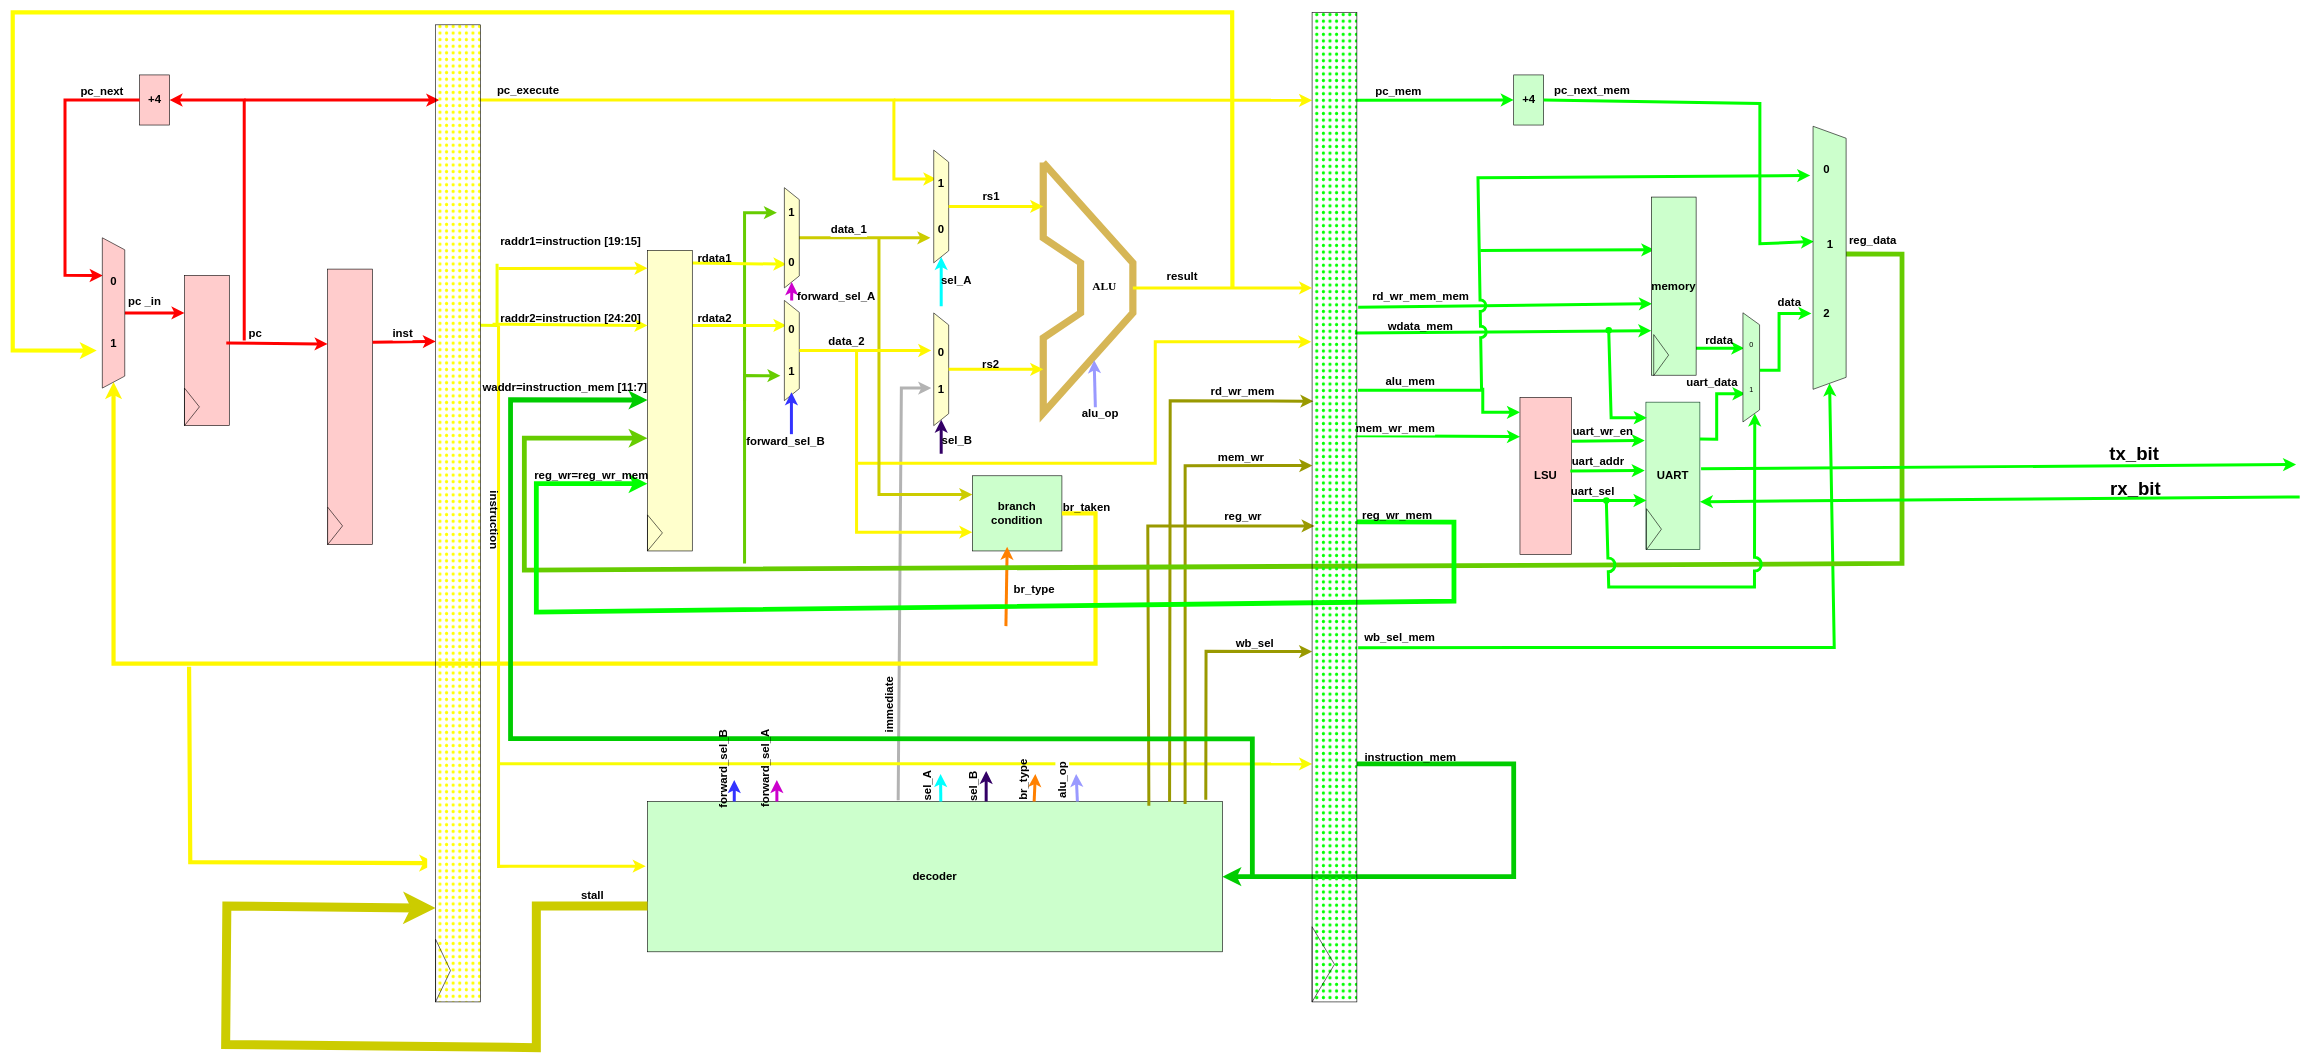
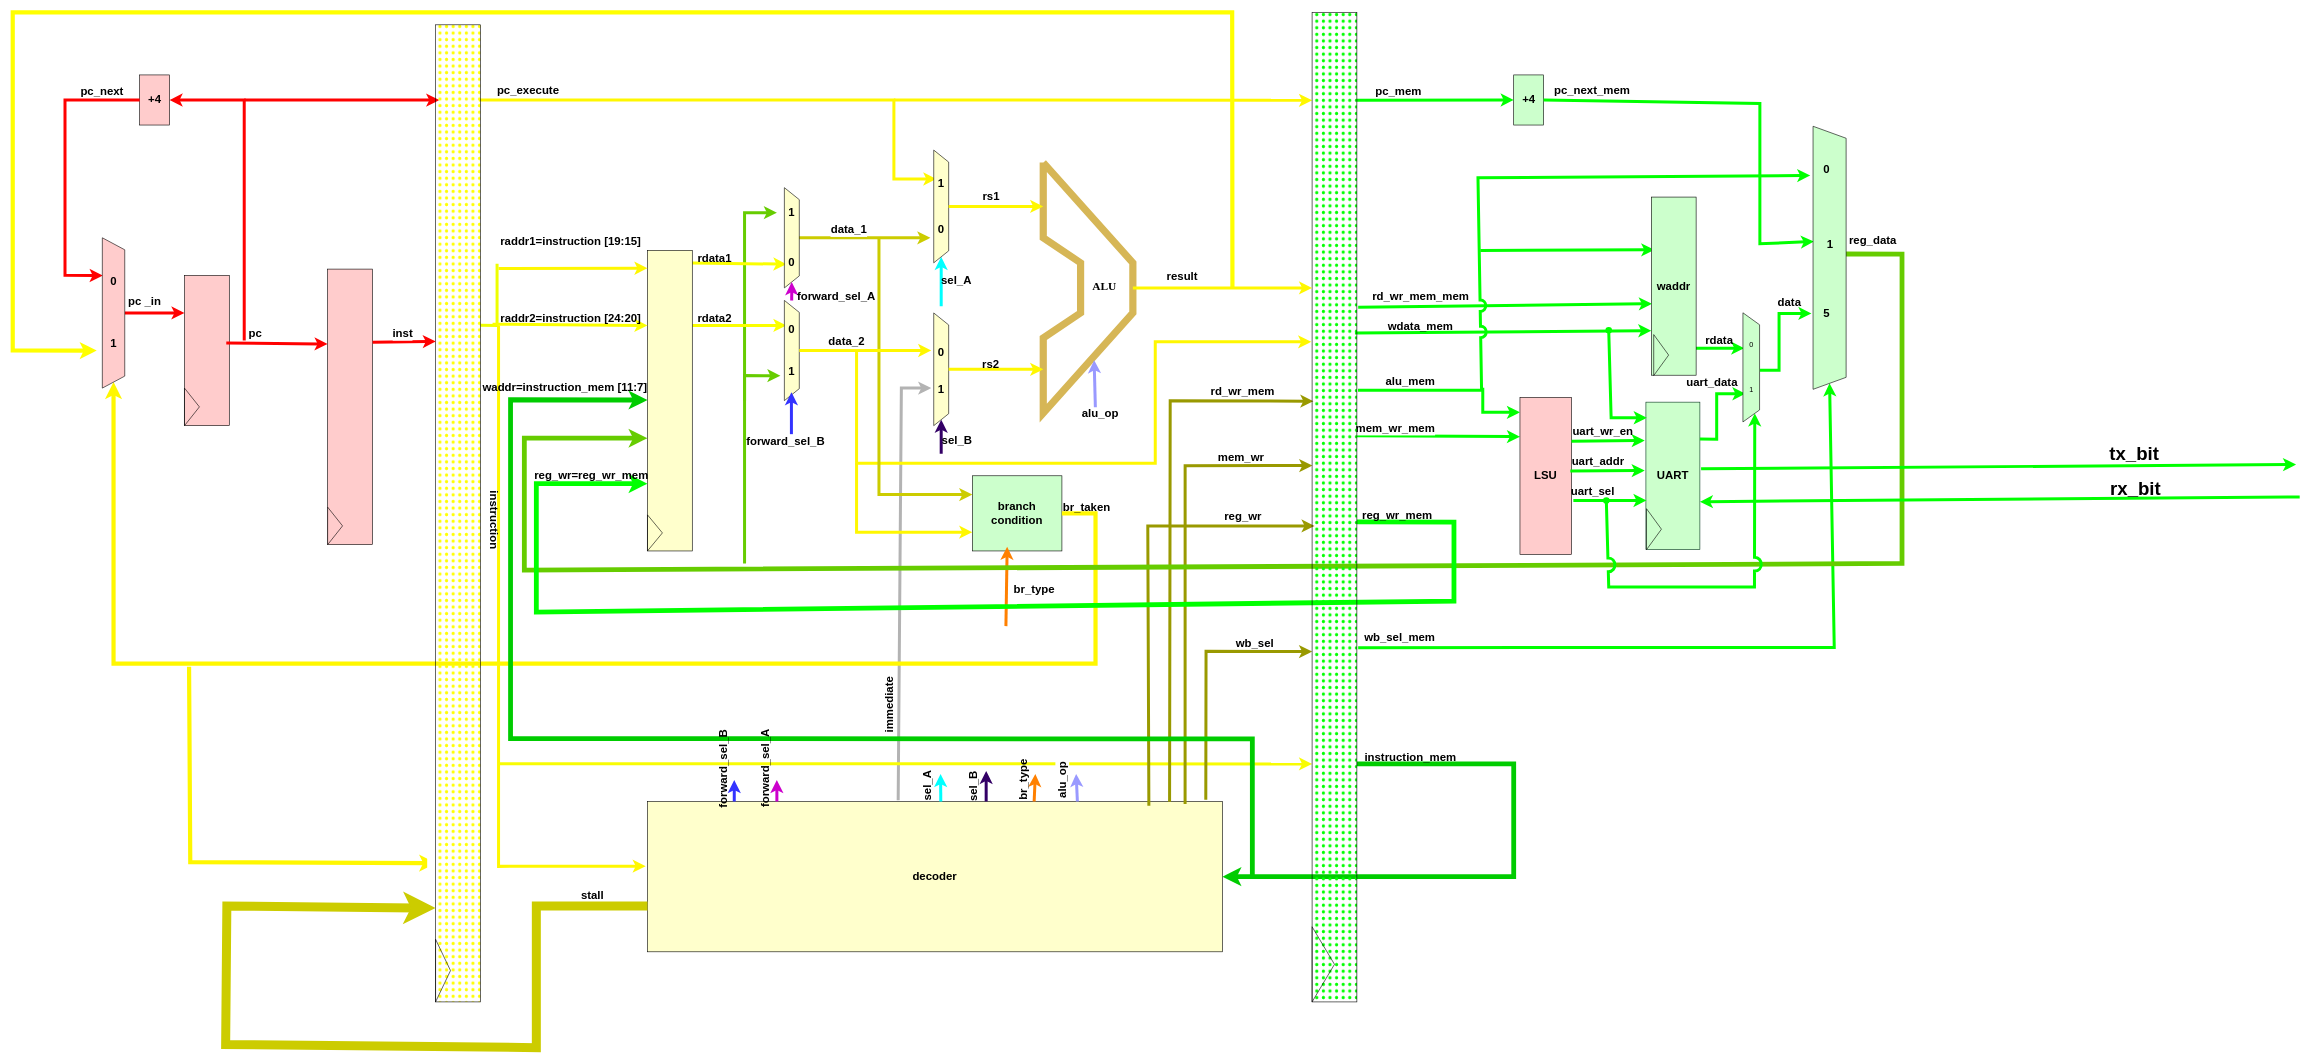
node "memory": label "memory" -> "waddr"
node "2": label "2" -> "5"
node "decoder": fillcolor #ccffcc -> #ffffcc
